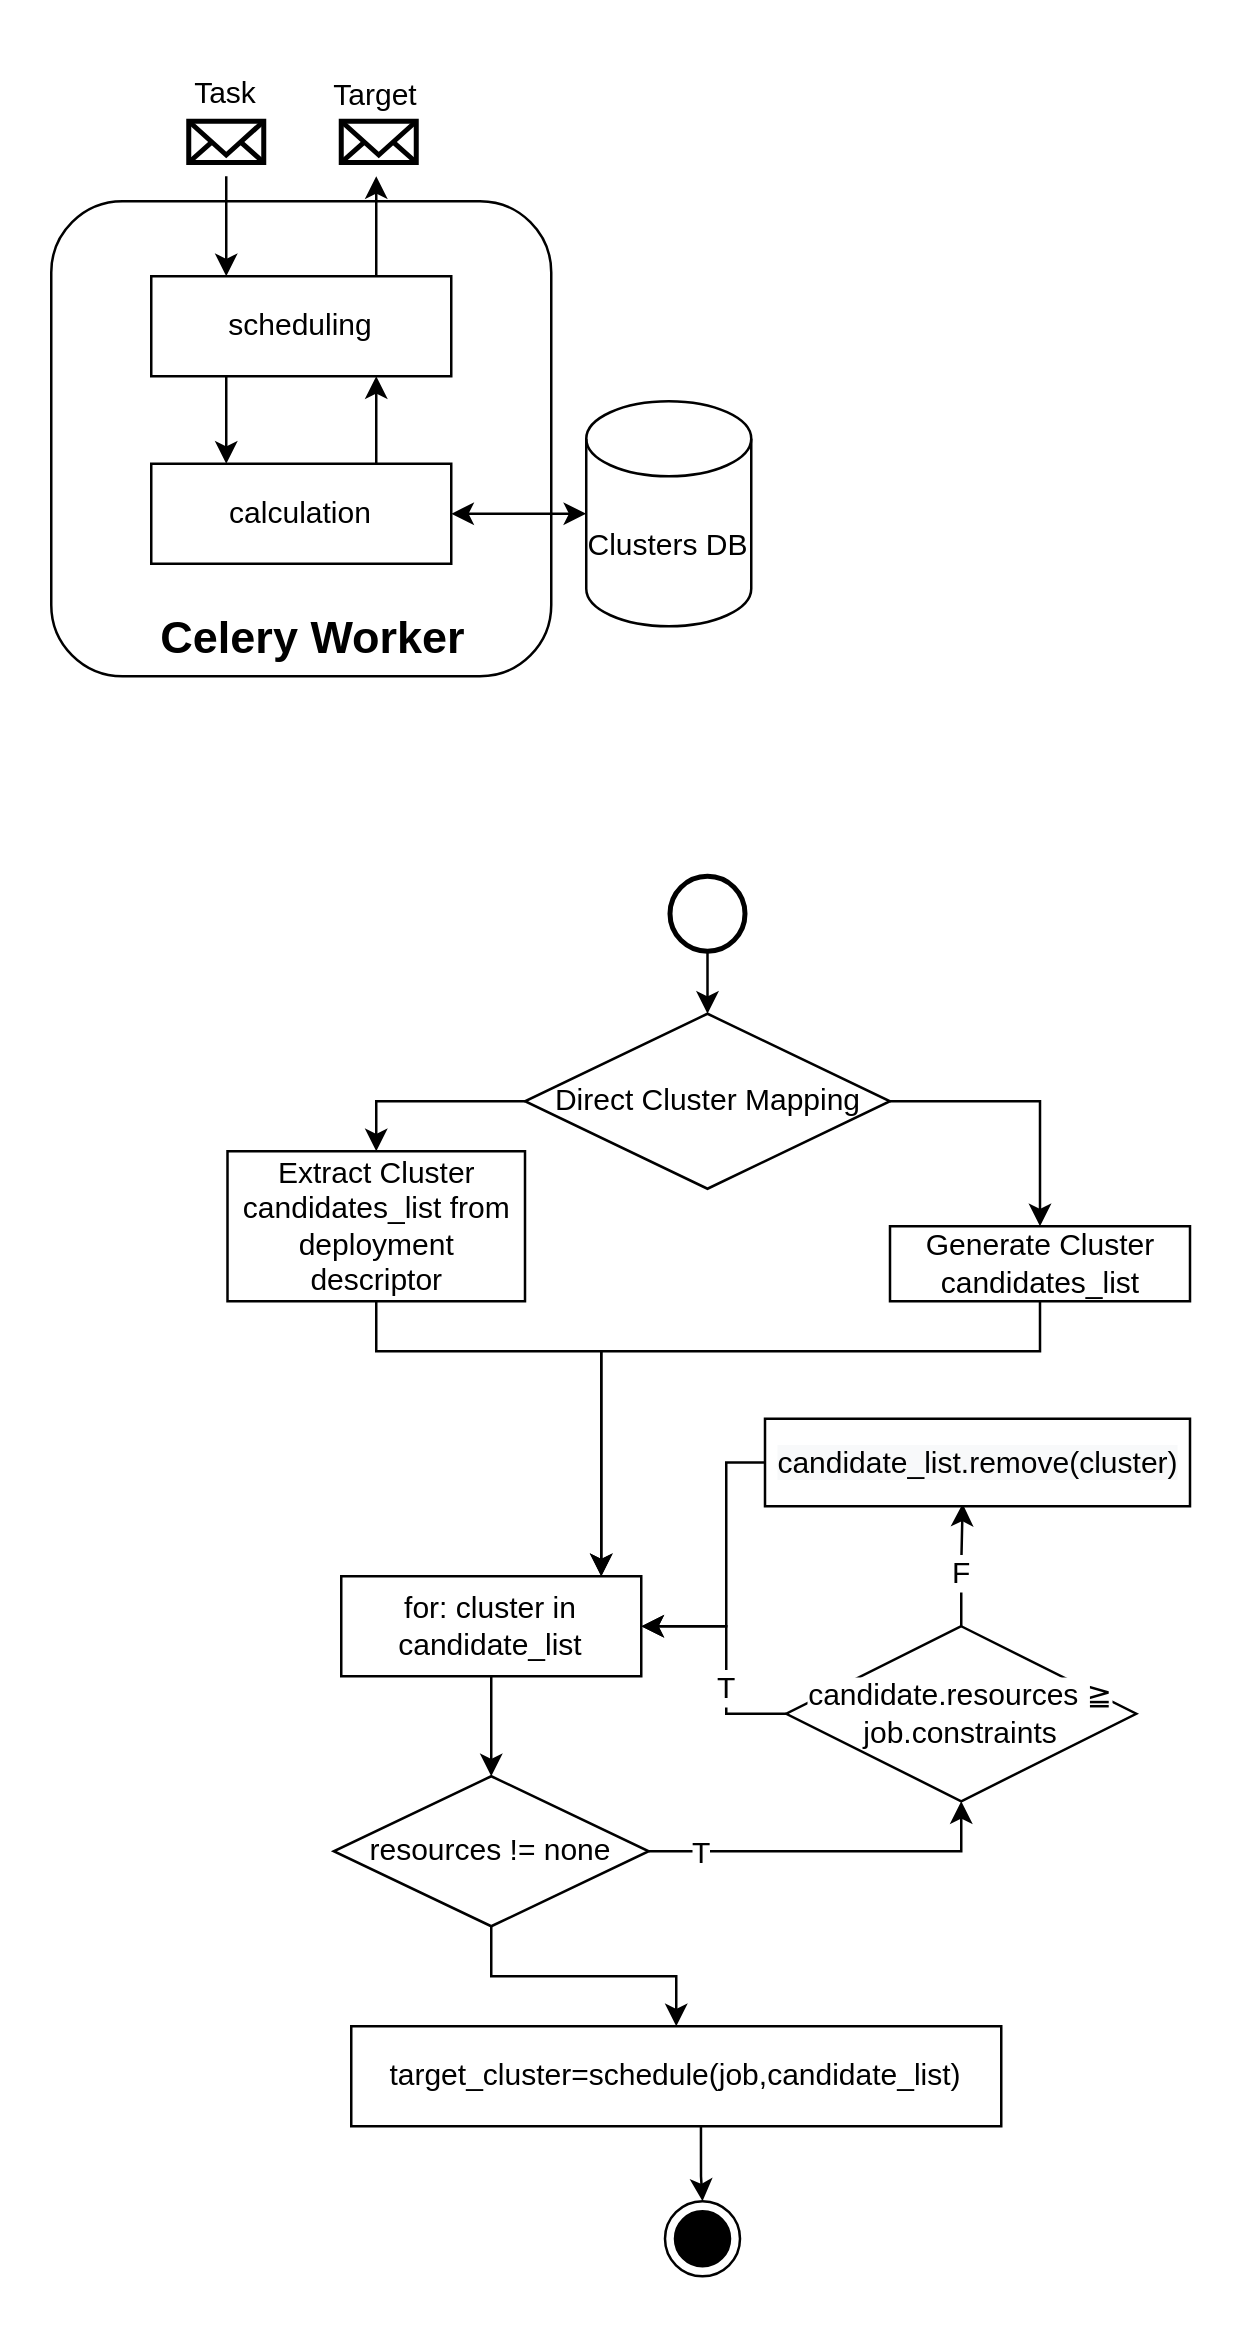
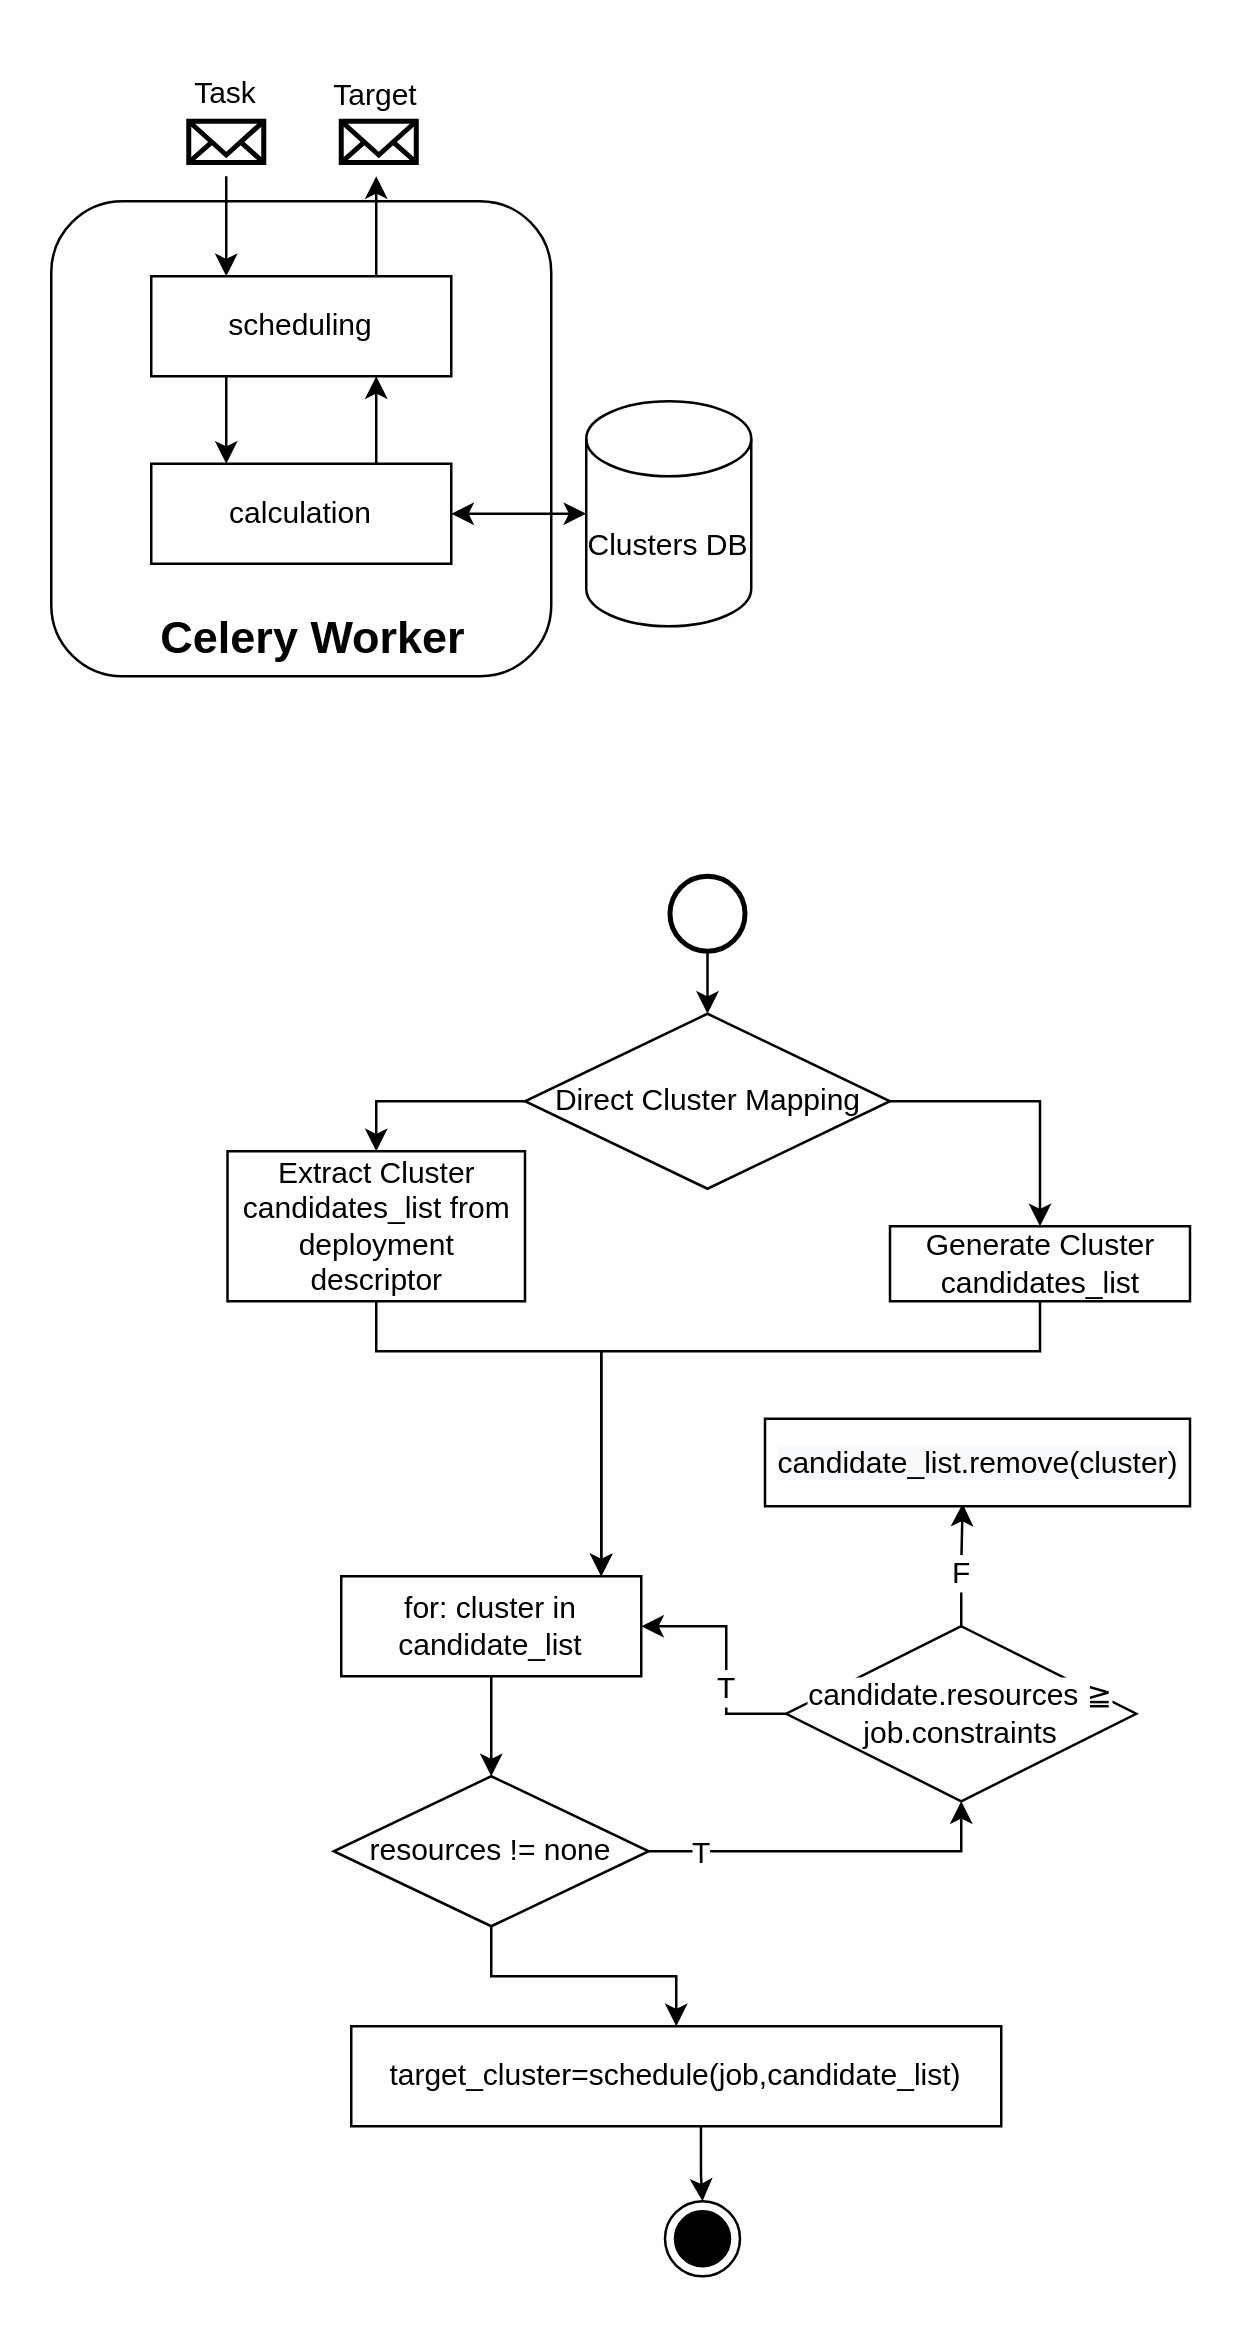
edge "candidate_list.remove(cluster)" -> "for: cluster in candidate_list": removed
